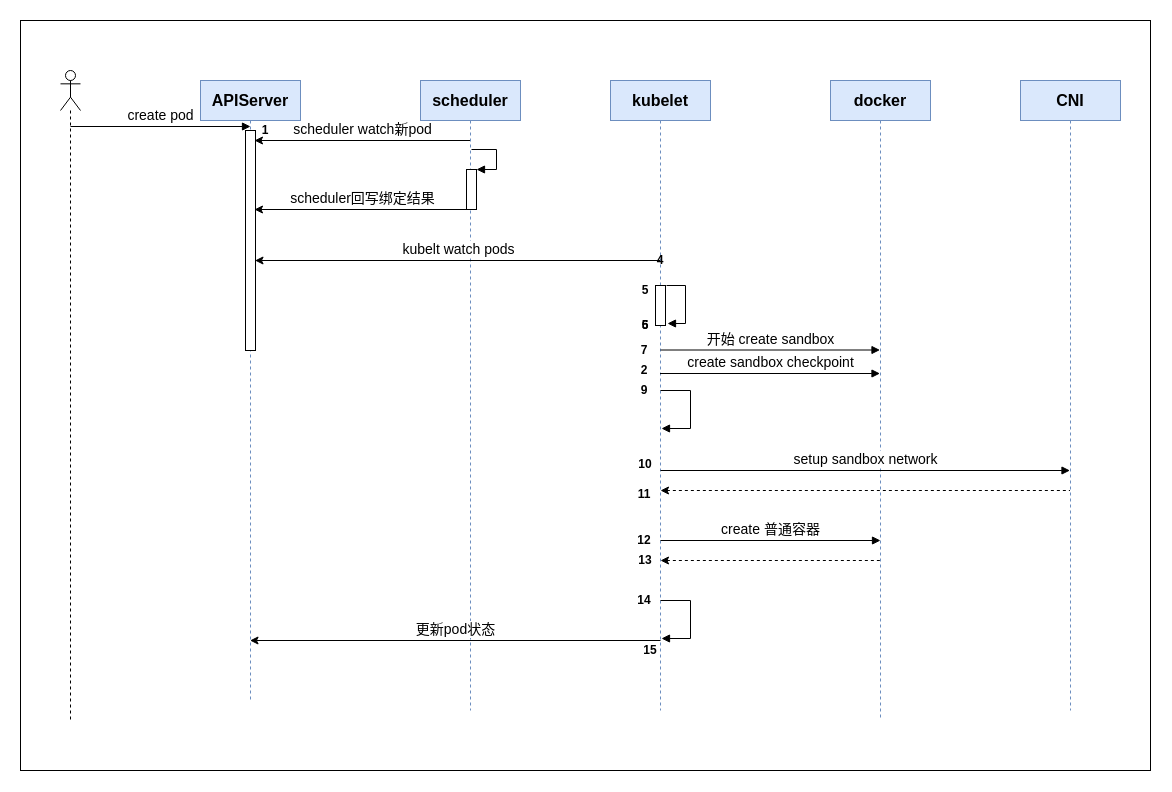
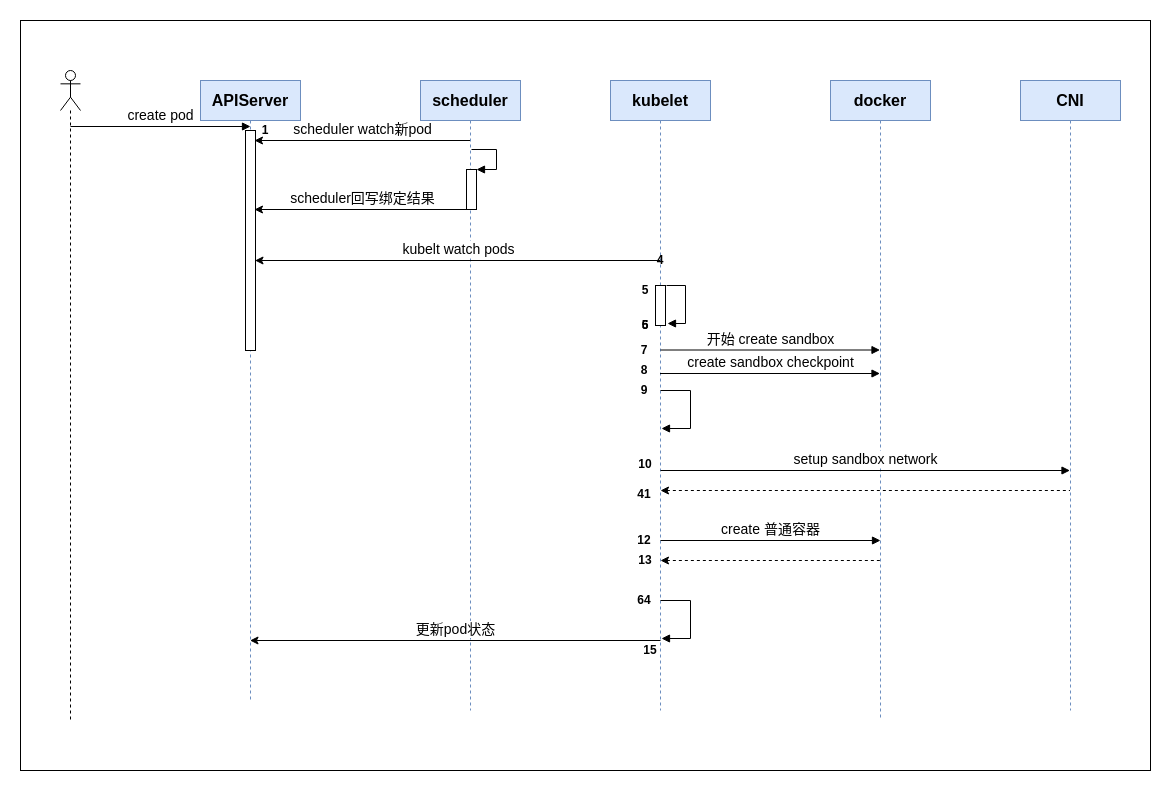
node "2": label "2" -> "8"
node "11": label "11" -> "41"
node "14": label "14" -> "64"
